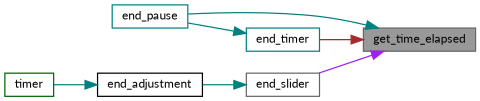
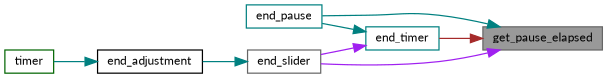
node "get_time_elapsed": label "get_time_elapsed" -> "get_pause_elapsed"
edge "end_slider" -> "end_timer": added
